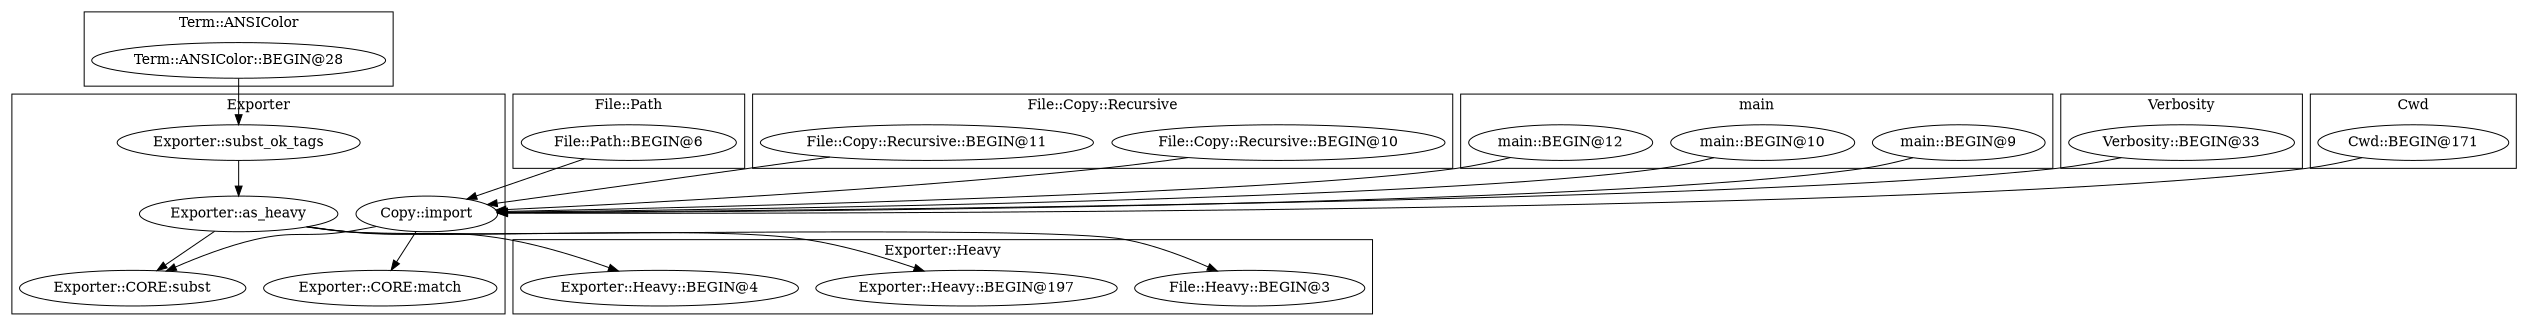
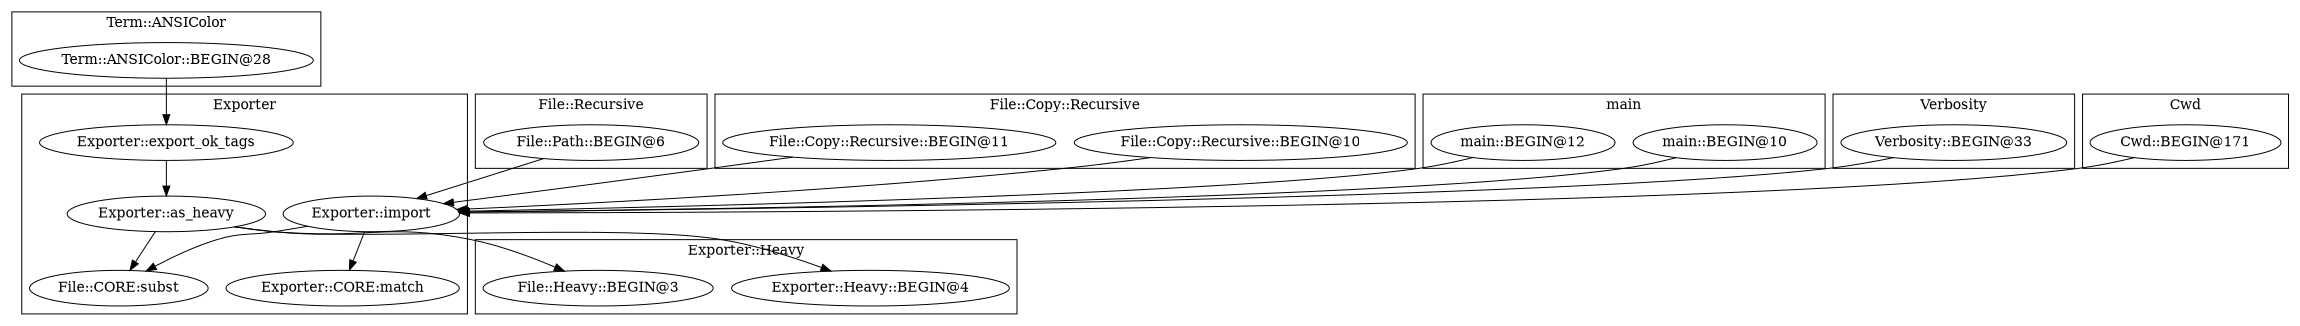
cluster "File::Path": label "File::Path" -> "File::Recursive"
node "Exporter::subst_ok_tags": label "Exporter::subst_ok_tags" -> "Exporter::export_ok_tags"
node "main::BEGIN@9": removed
node "Copy::import": label "Copy::import" -> "Exporter::import"
node "Exporter::CORE:subst": label "Exporter::CORE:subst" -> "File::CORE:subst"
node "Exporter::Heavy::BEGIN@197": removed
